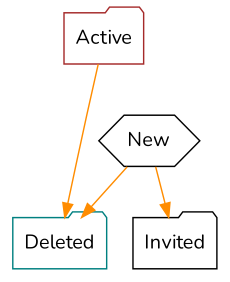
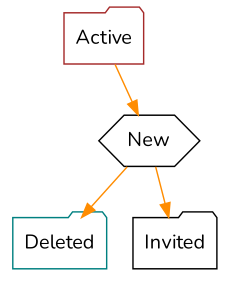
edge "Active" -> "Deleted": now "Active" -> "New"
